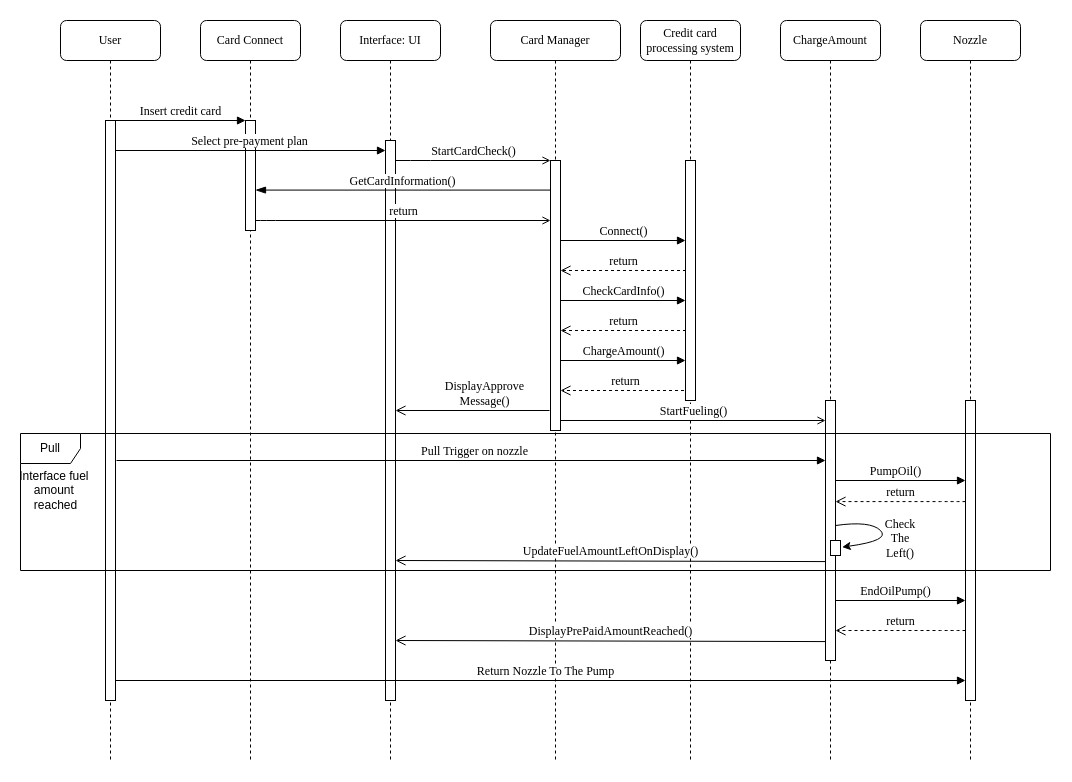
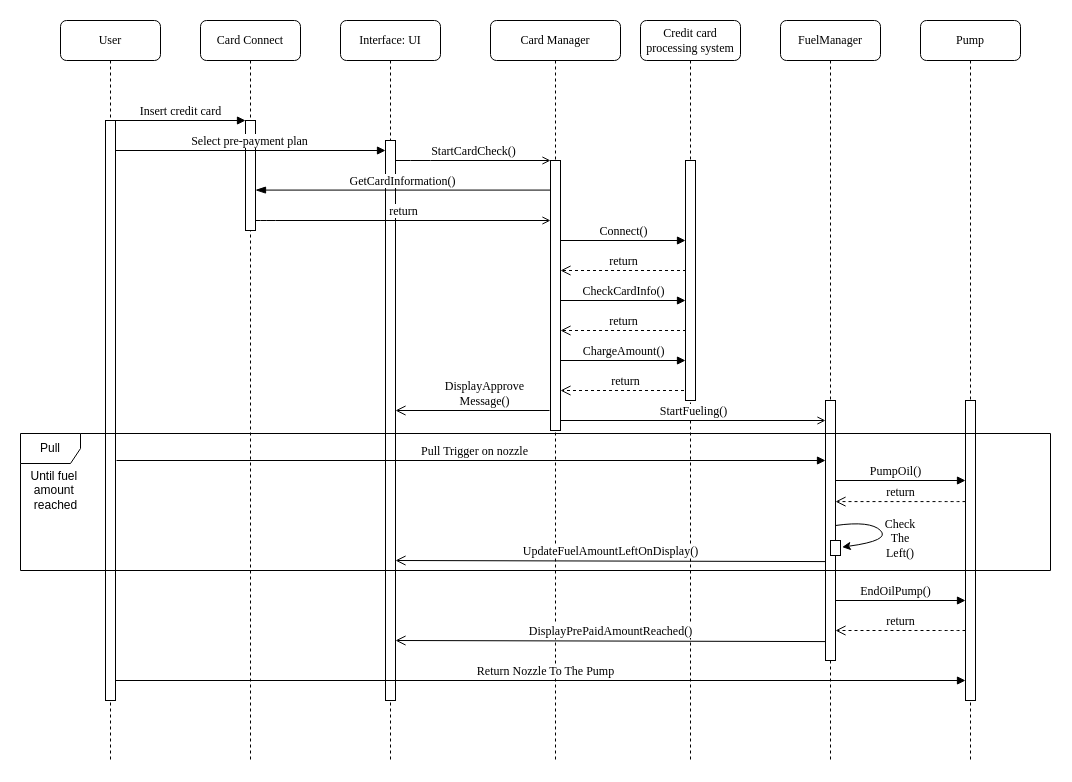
node "ChargeAmount": label "ChargeAmount" -> "FuelManager"
node "Nozzle": label "Nozzle" -> "Pump"
node "Interface fuel amount reached": label "Interface fuel amount reached" -> "Until fuel amount reached"
